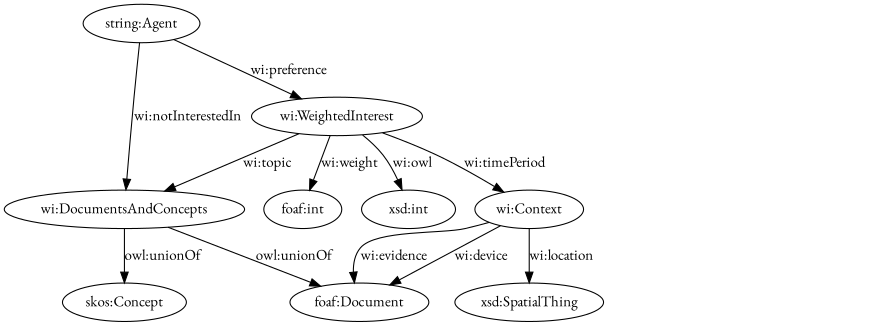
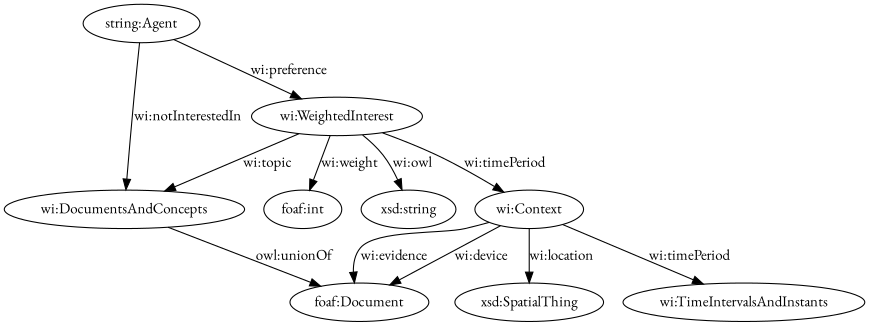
node "xsd:int": label "xsd:int" -> "xsd:string"
node "skos:Concept": removed
node "wi:TimeIntervalsAndInstants": added
